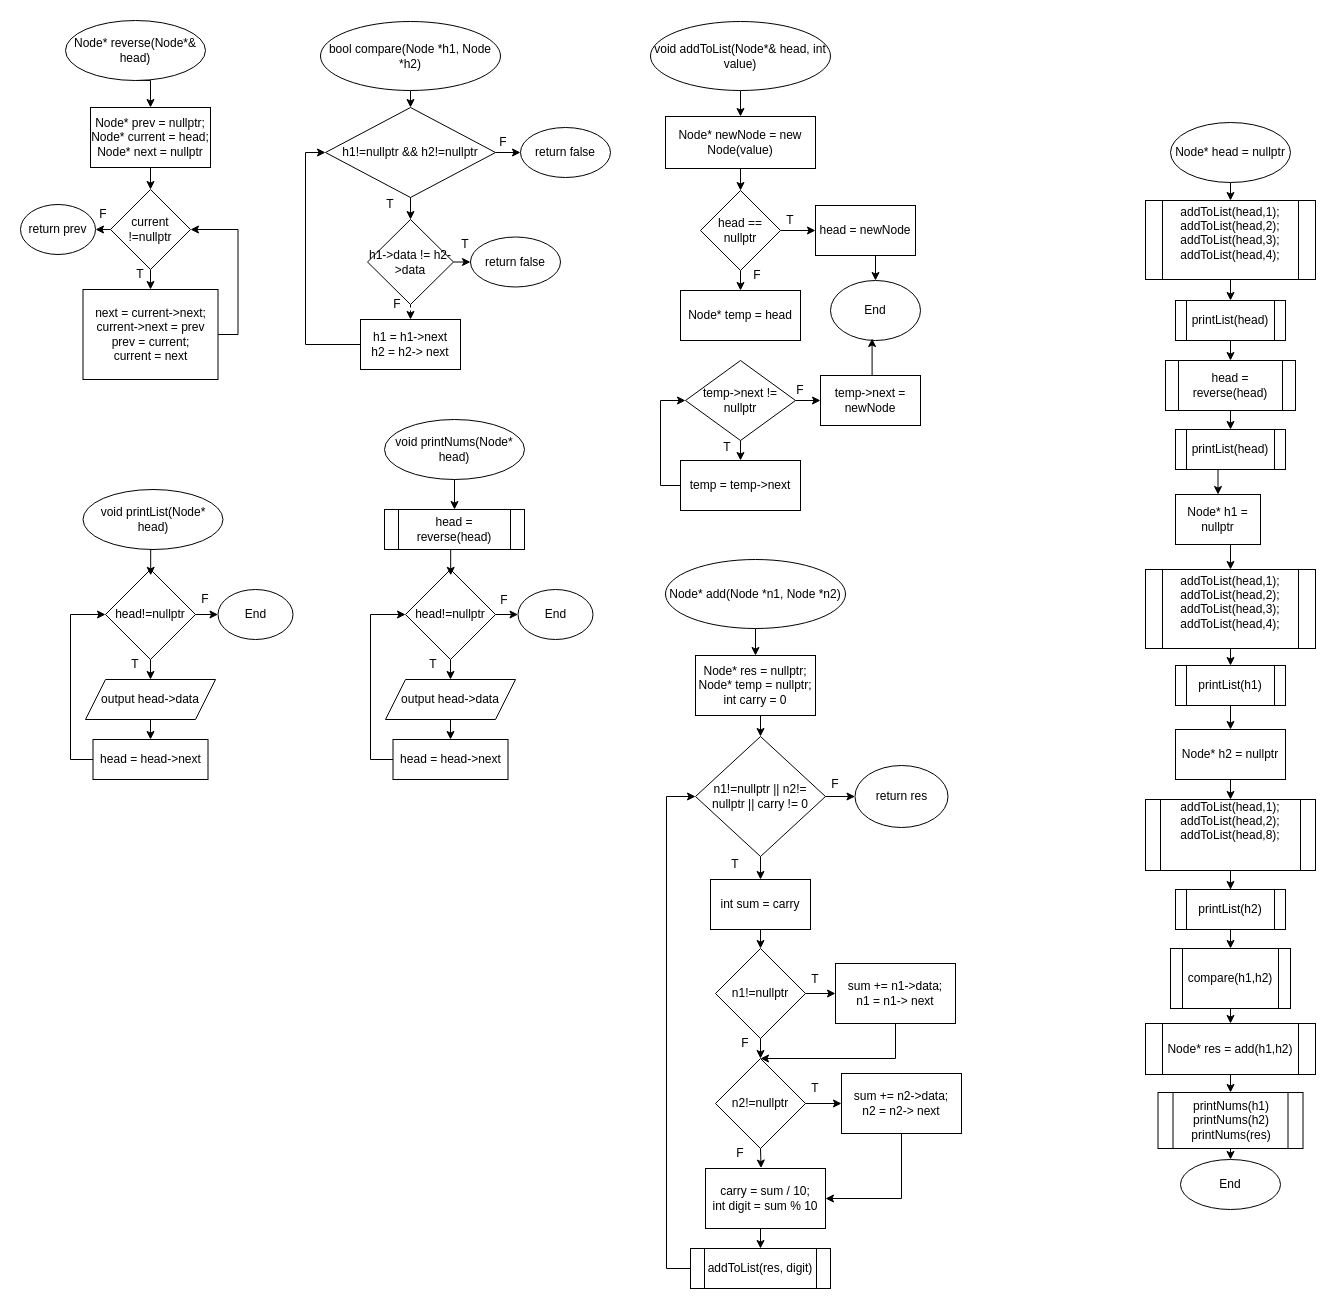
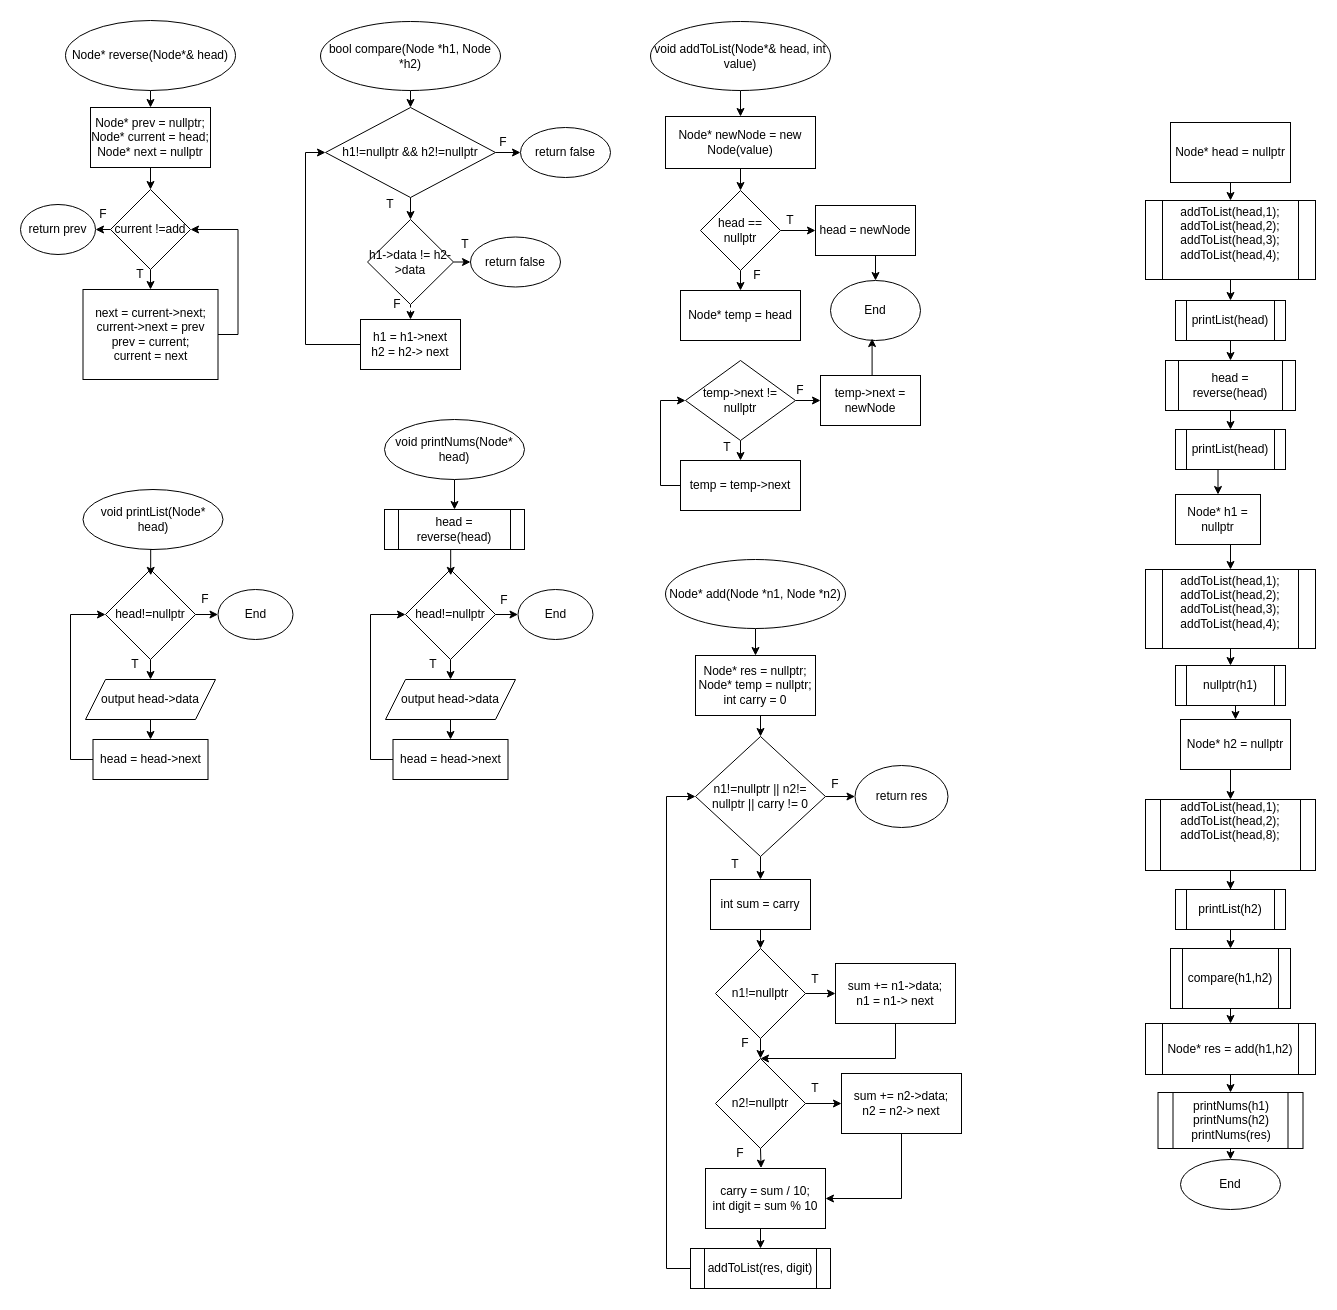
node "Node* reverse(Node*& head)": size 140x60 -> 170x70
node "Node* head = nullptr": shape ellipse -> rectangle
node "current !=nullptr": label "current !=nullptr" -> "current !=add"
node "printList(h1)": label "printList(h1)" -> "nullptr(h1)"
node "Node* h2 = nullptr": moved (1231, 755) -> (1236, 745)
